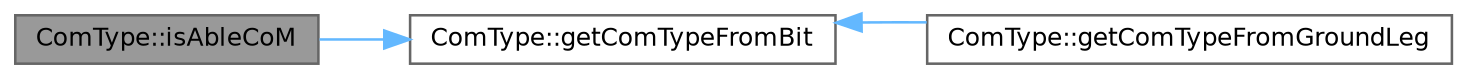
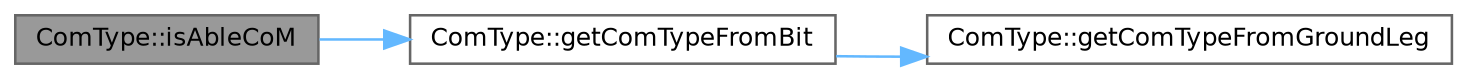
edge "ComType::getComTypeFromGroundLeg" -> "ComType::getComTypeFromBit": reversed
